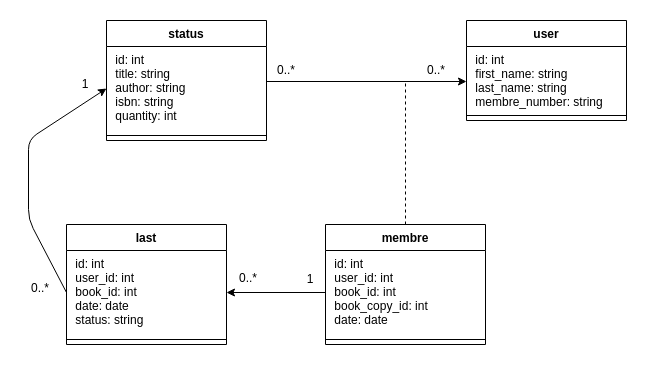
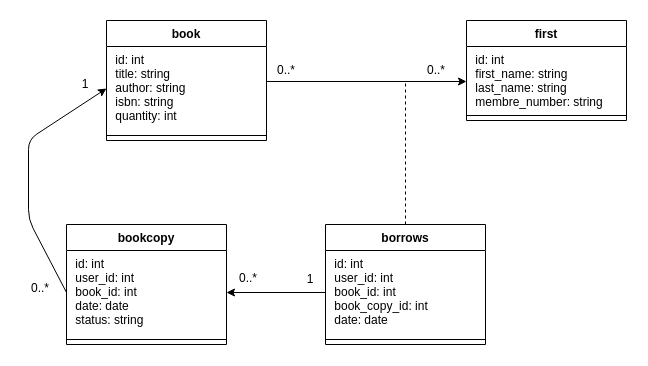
node "status": label "status" -> "book"
node "user": label "user" -> "first"
node "last": label "last" -> "bookcopy"
node "membre": label "membre" -> "borrows"
